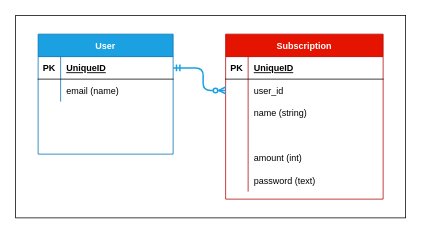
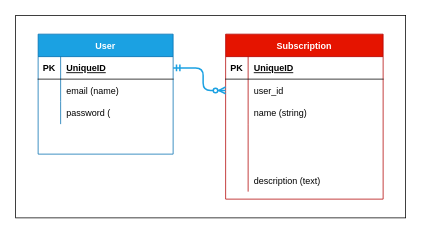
node "password (": added
node "amount (int)": removed
node "password (text)": label "password (text)" -> "description (text)"
